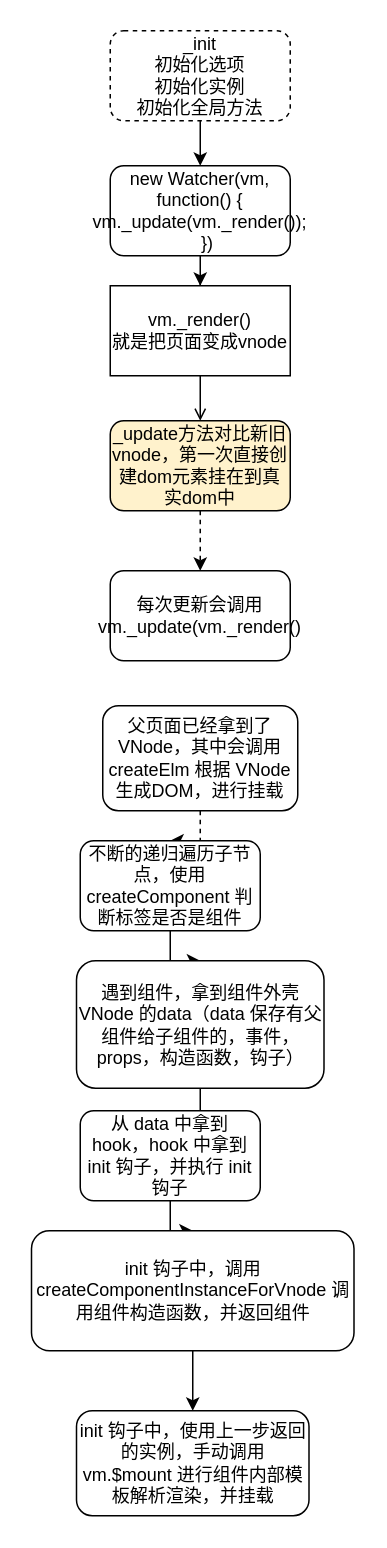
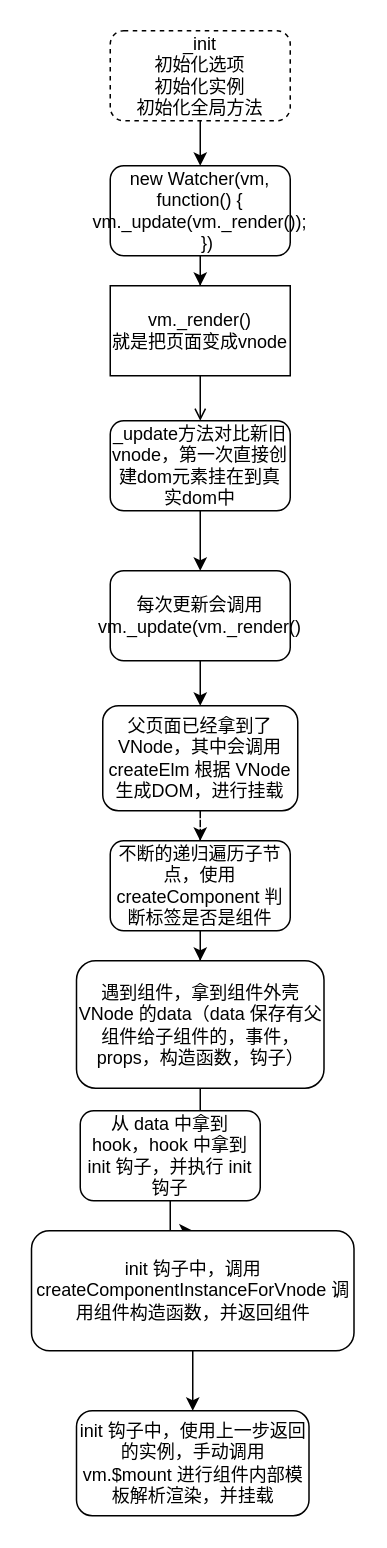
node "_update方法对比新旧vnode，第一次直接创建dom元素挂在到真实dom中": fillcolor #fff2cc -> #ffffff
edge "_update方法对比新旧vnode，第一次直接创建dom元素挂在到真实dom中" -> "每次更新会调用 vm._update(vm._render()": style dashed -> solid
edge "每次更新会调用 vm._update(vm._render()" -> "父页面已经拿到了 VNode，其中会调用 createElm 根据 VNode 生成DOM，进行挂载": added
node "不断的递归遍历子节点，使用 createComponent 判断标签是否是组件": moved (170, 886) -> (200, 886)
